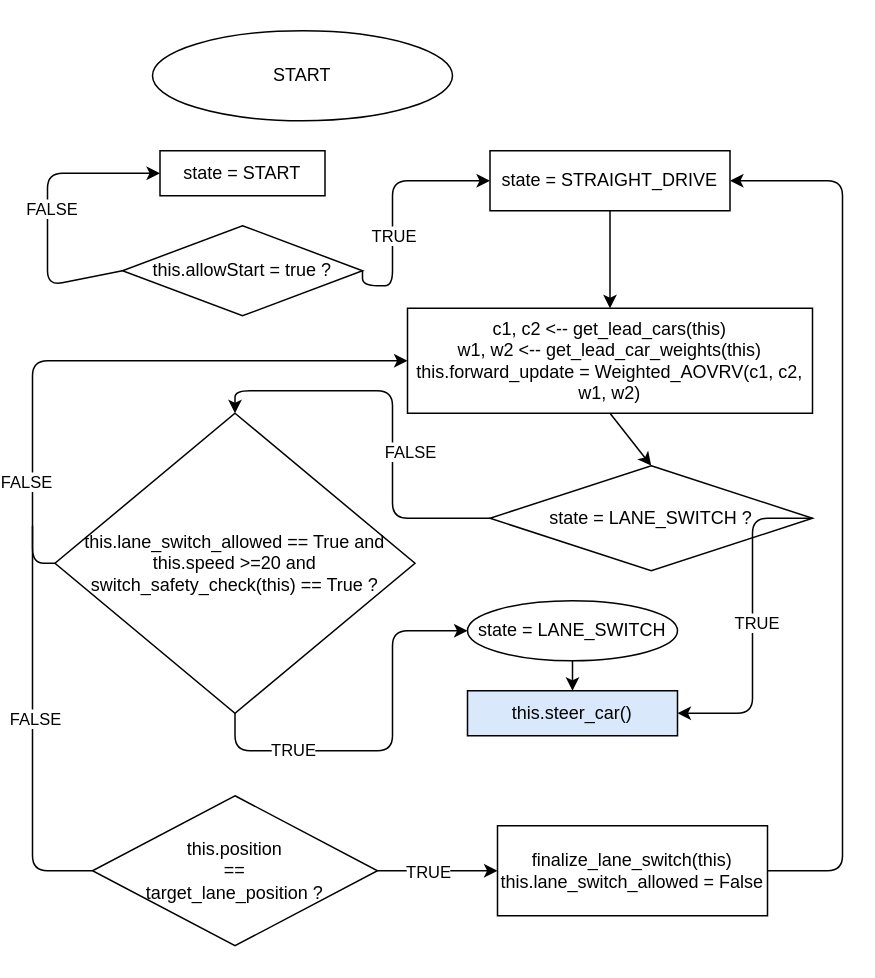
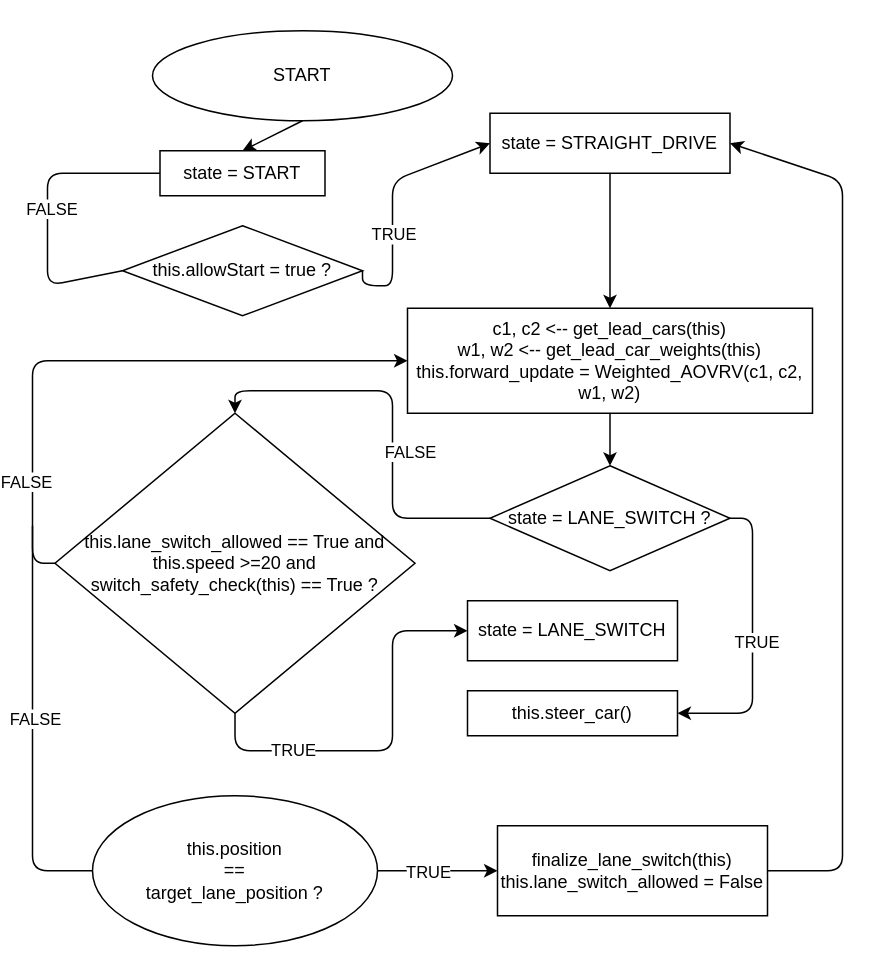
edge "START" -> "state = START": added
edge "this.allowStart = true ?" -> "state = START": arrowhead classic -> none
node "state = STRAIGHT_DRIVE": moved (610, 181) -> (610, 143)
node "state = LANE_SWITCH ?": size 323x105 -> 240x105
node "state = LANE_SWITCH": shape ellipse -> rectangle
edge "state = LANE_SWITCH" -> "this.steer_car()": removed
node "this.steer_car()": fillcolor #dae8fc -> #ffffff
node "this.position == target_lane_position ?": shape diamond -> ellipse
